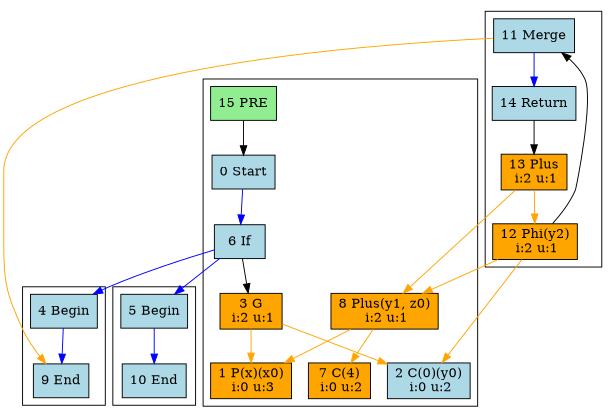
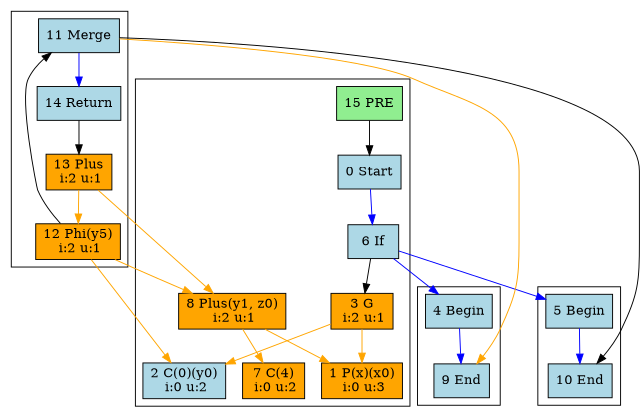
edge "11 Merge" -> "10 End": added
node "12 Phi(y2) i:2 u:1": label "12 Phi(y2) i:2 u:1" -> "12 Phi(y5) i:2 u:1"
